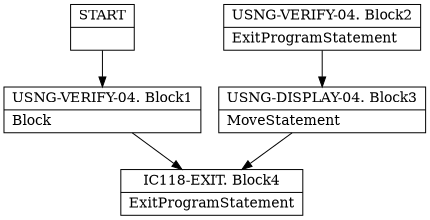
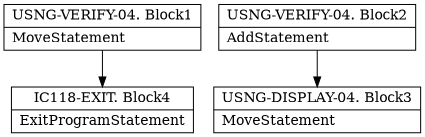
node "START": removed
node "USNG-VERIFY-04. Block2": text "ExitProgramStatement" -> "AddStatement"
node "USNG-VERIFY-04. Block1": text "Block" -> "MoveStatement"
edge "USNG-DISPLAY-04. Block3" -> "IC118-EXIT. Block4": removed
